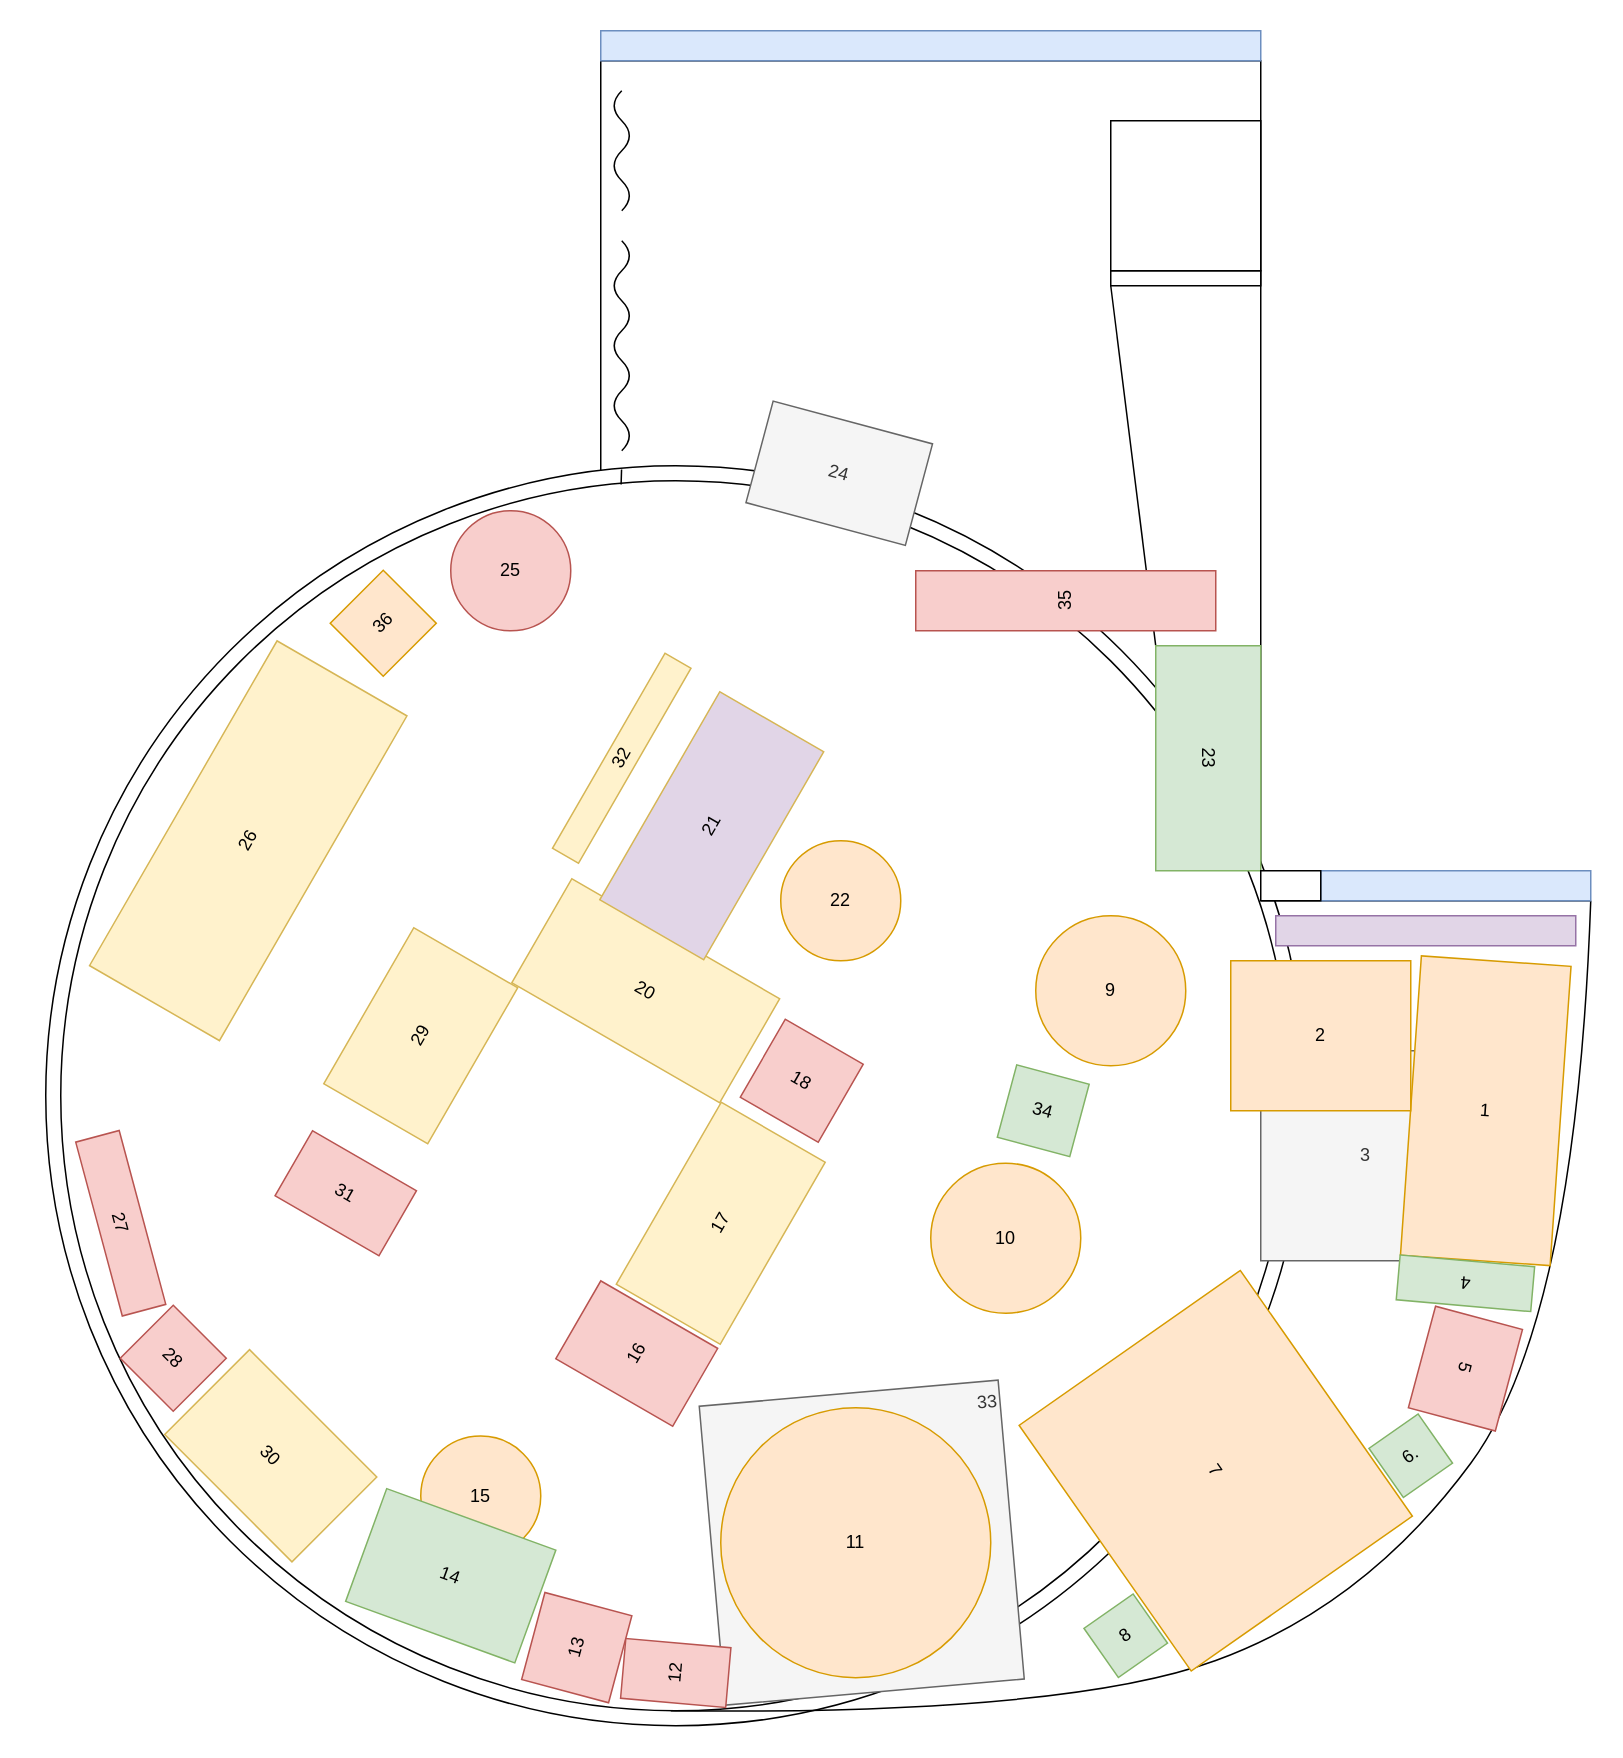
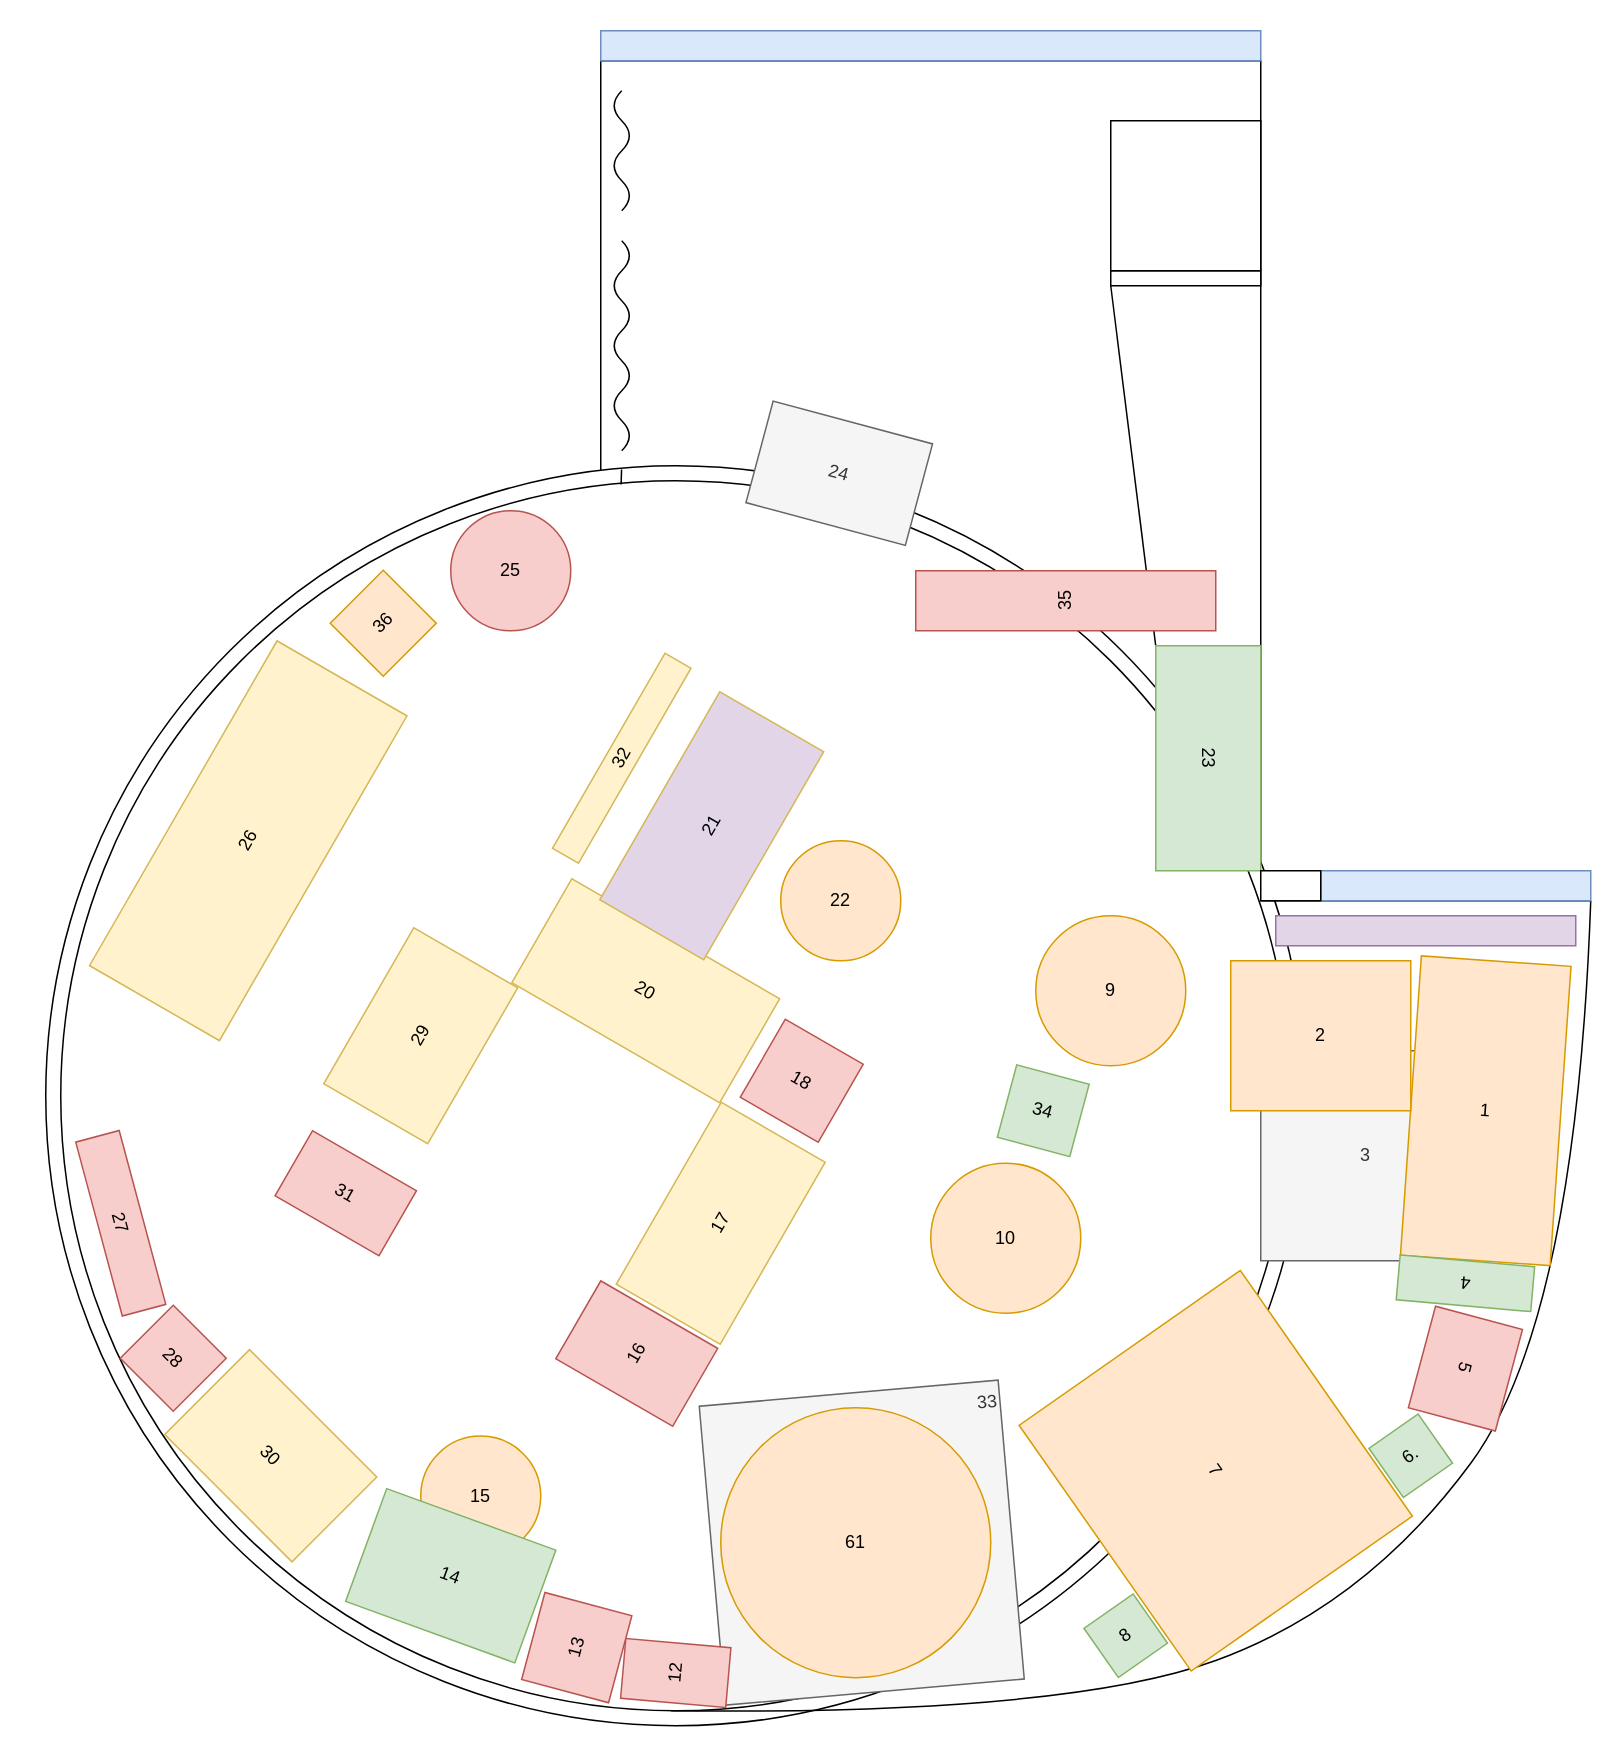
node "11": label "11" -> "61"
